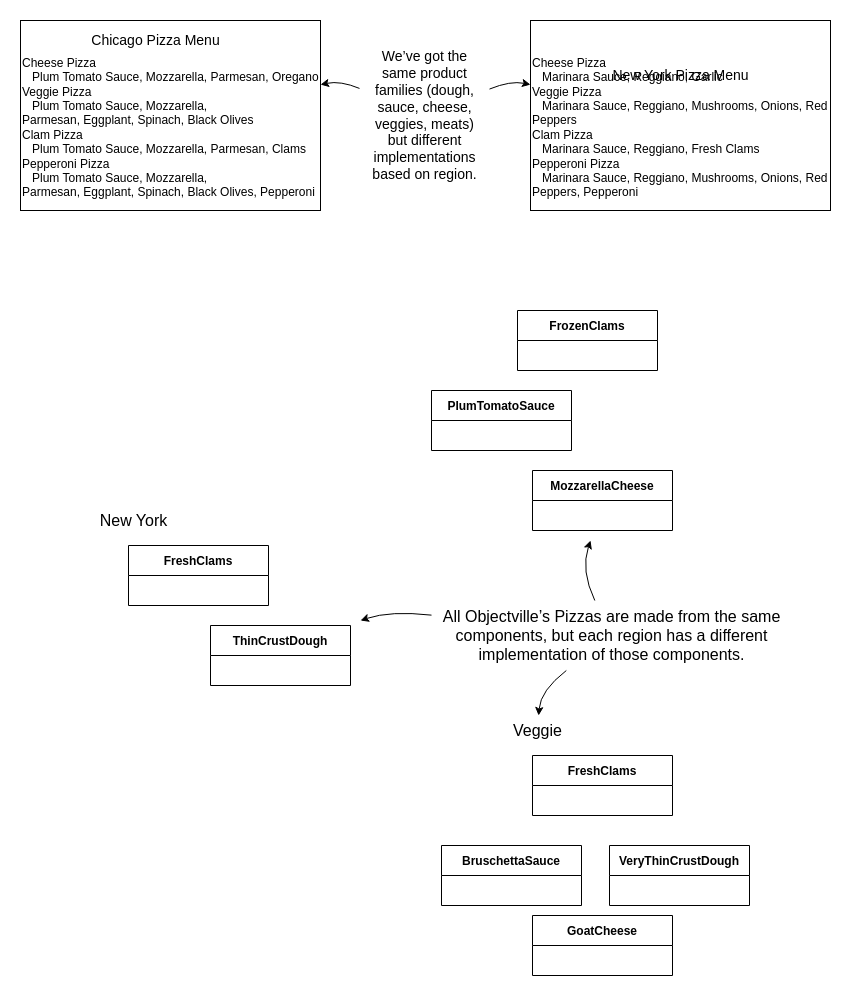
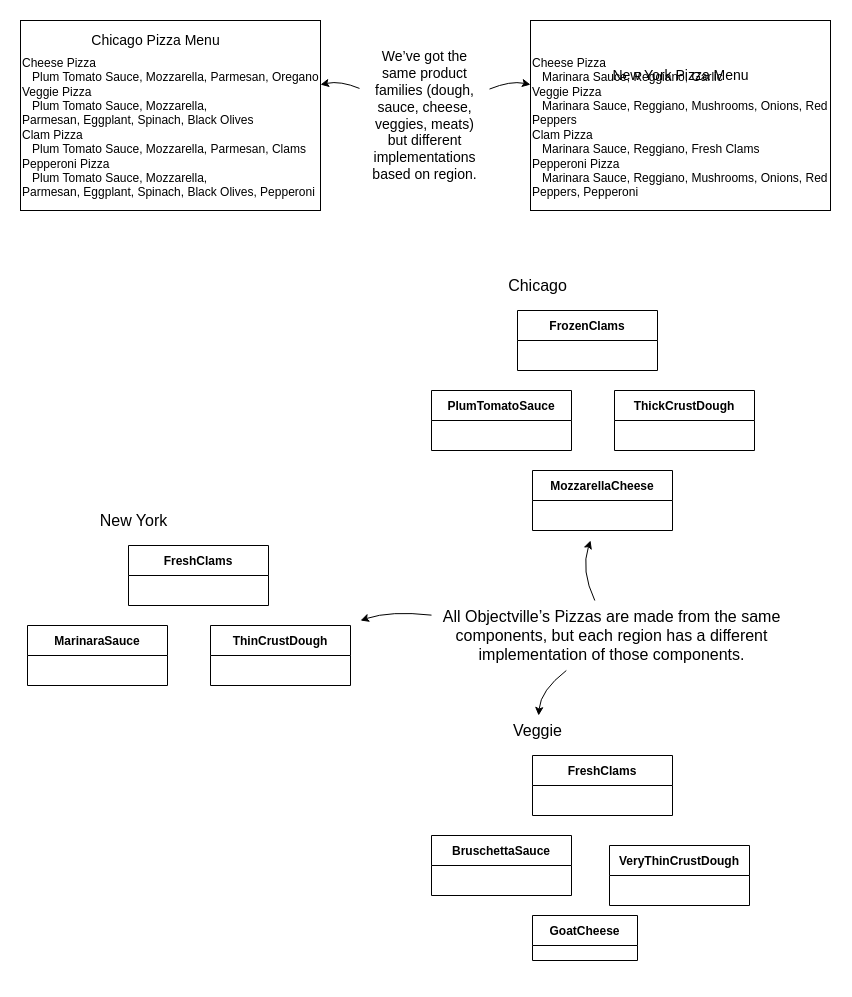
node "Chicago": added
node "ThickCrustDough": added
node "MarinaraSauce": added
node "BruschettaSauce": moved (512, 876) -> (502, 866)
node "GoatCheese": size 140x60 -> 105x45
